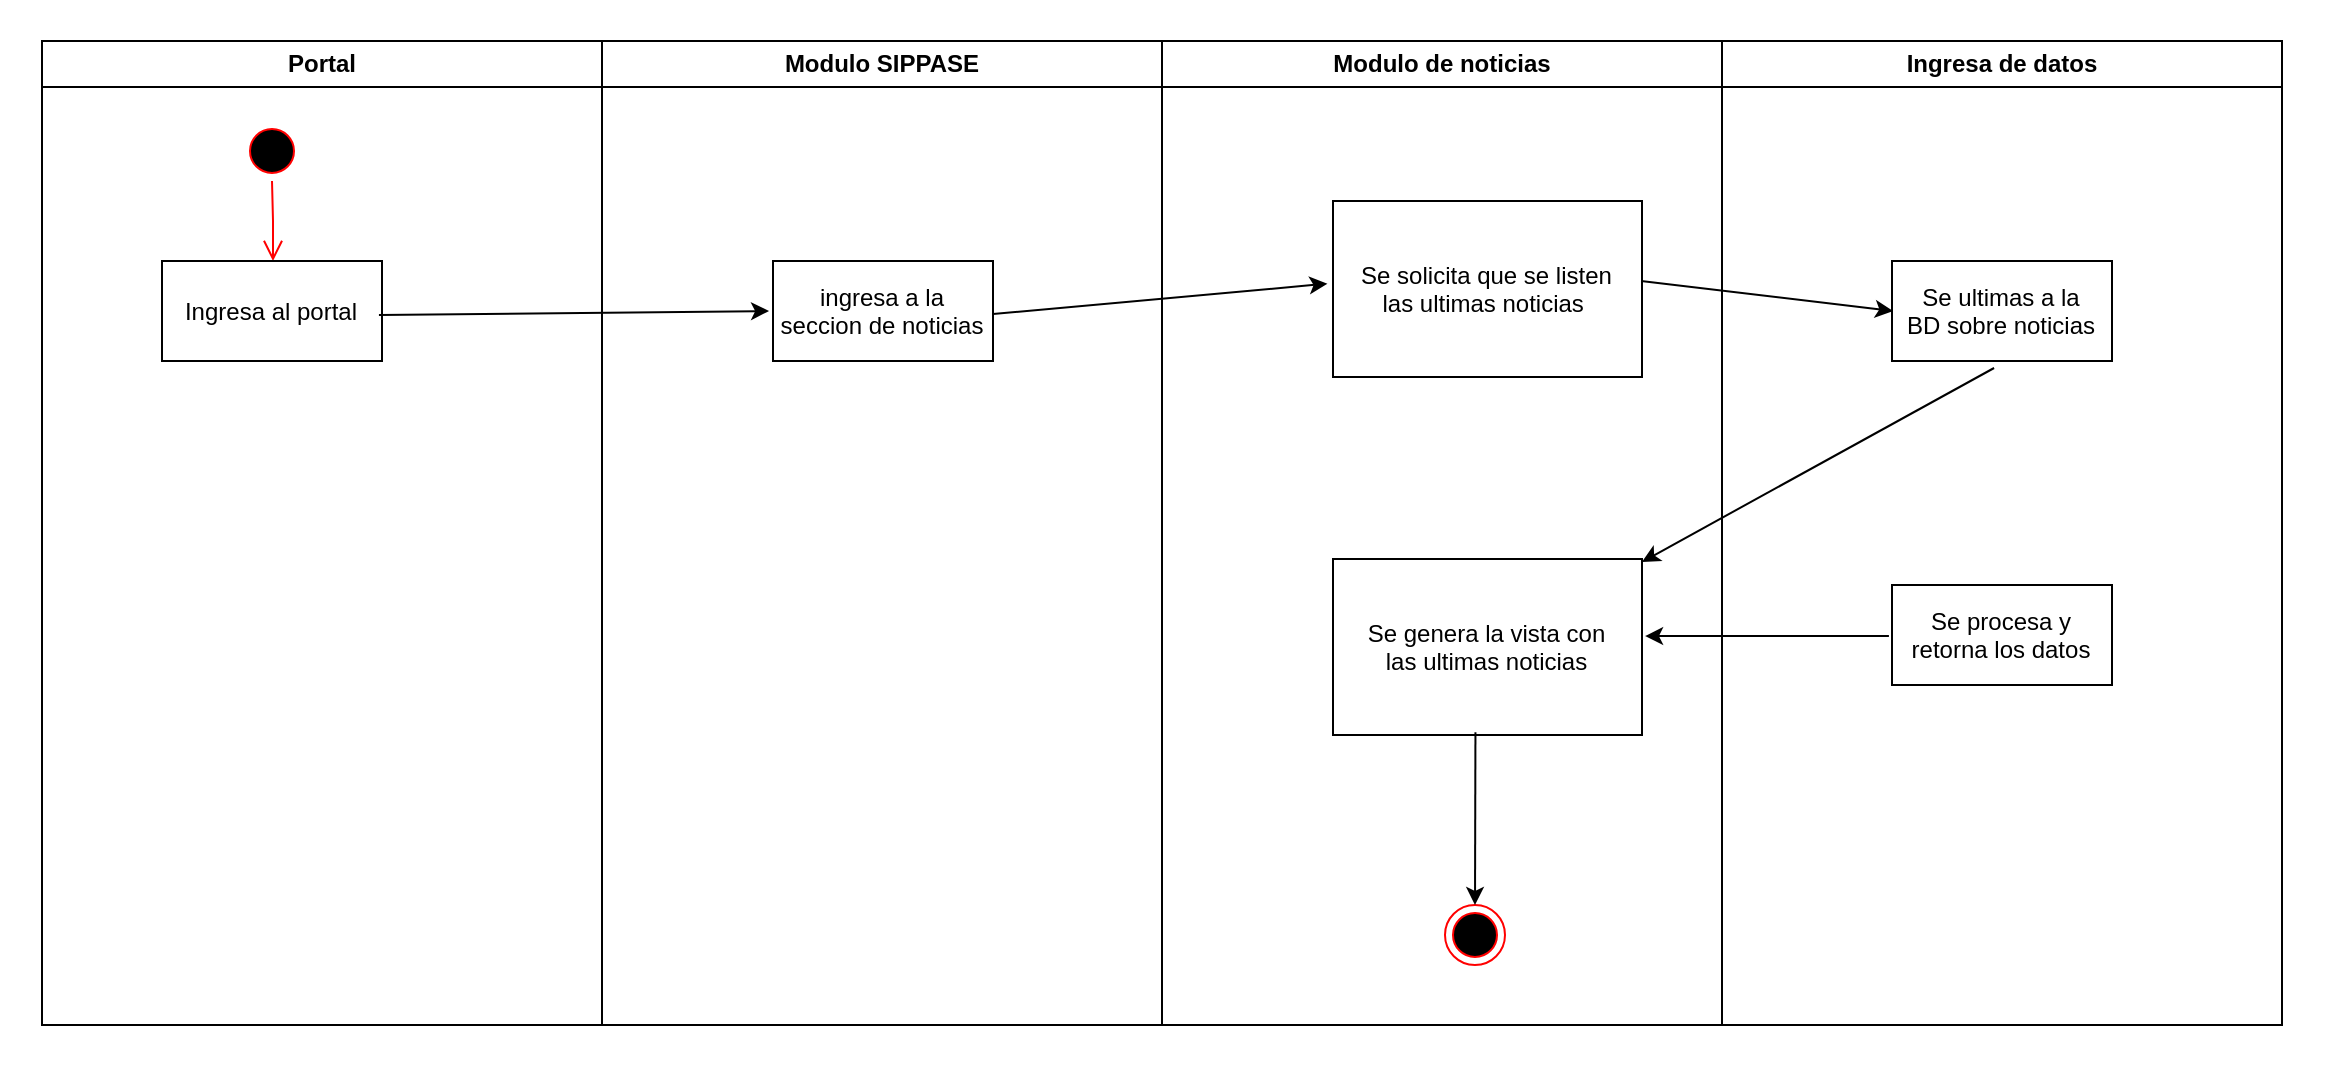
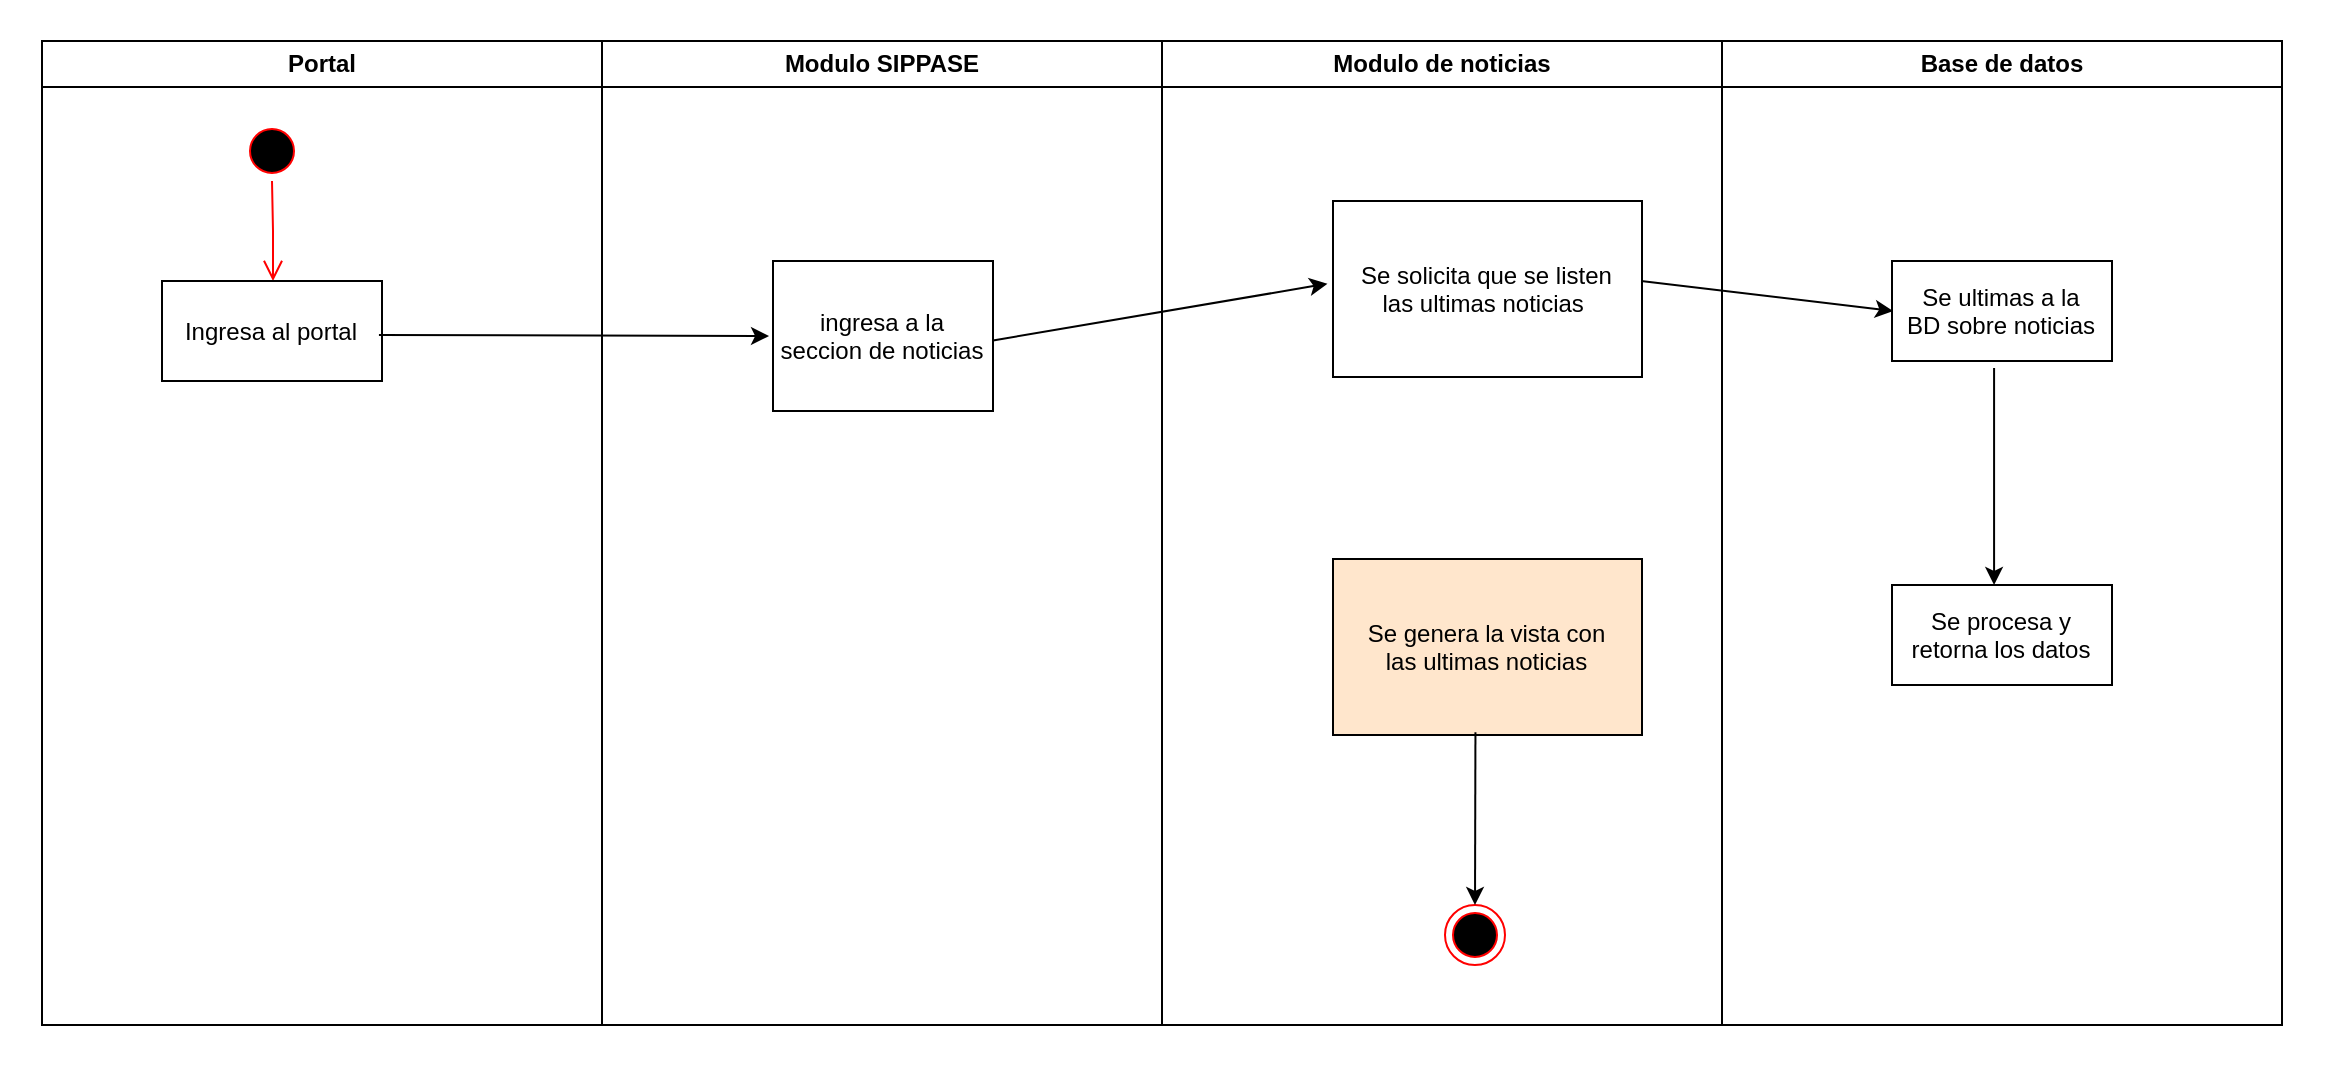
node "Ingresa de datos": label "Ingresa de datos" -> "Base de datos"
node "Ingresa al portal": moved (272, 311) -> (272, 331)
node "ingresa a la seccion de noticias": size 220x100 -> 220x150
edge "Se ultimas a la BD sobre noticias" -> "Se genera la vista con las ultimas noticias": now "Se ultimas a la BD sobre noticias" -> "Se procesa y retorna los datos"
edge "Se procesa y retorna los datos" -> "Se genera la vista con las ultimas noticias": removed
node "Se genera la vista con las ultimas noticias": fillcolor #ffffff -> #ffe6cc
